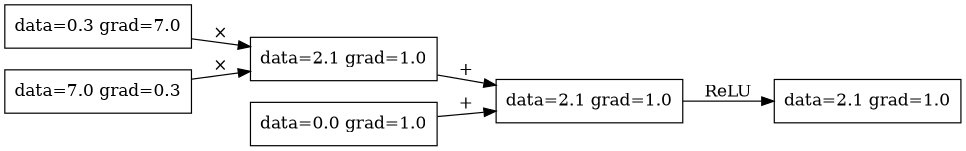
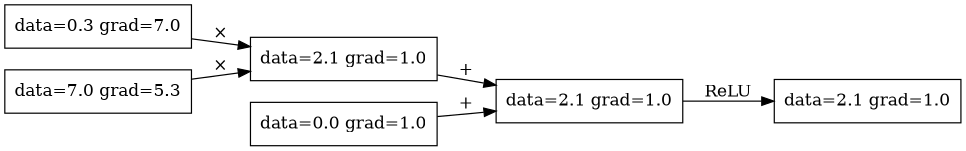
node "data=7.0 grad=0.3": label "data=7.0 grad=0.3" -> "data=7.0 grad=5.3"
